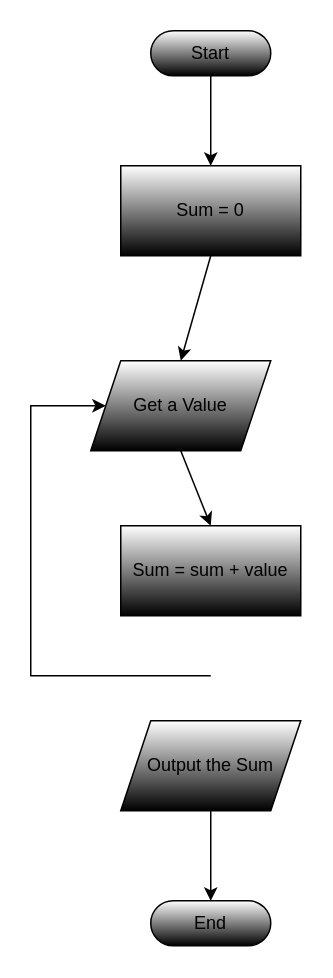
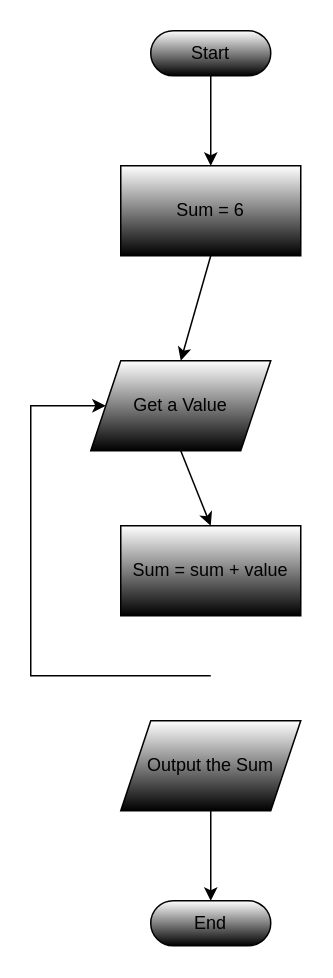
node "Sum = 0": label "Sum = 0" -> "Sum = 6"
